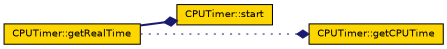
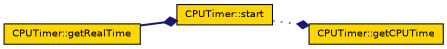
edge "CPUTimer::getRealTime" -> "CPUTimer::getCPUTime": now "CPUTimer::start" -> "CPUTimer::getCPUTime"
